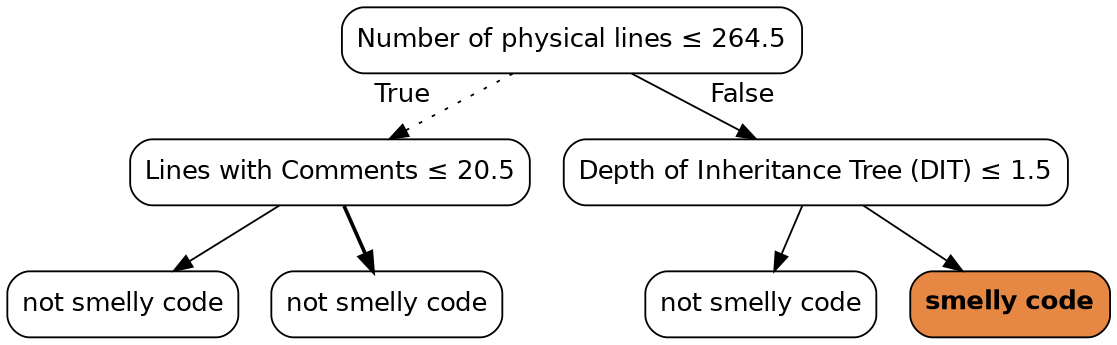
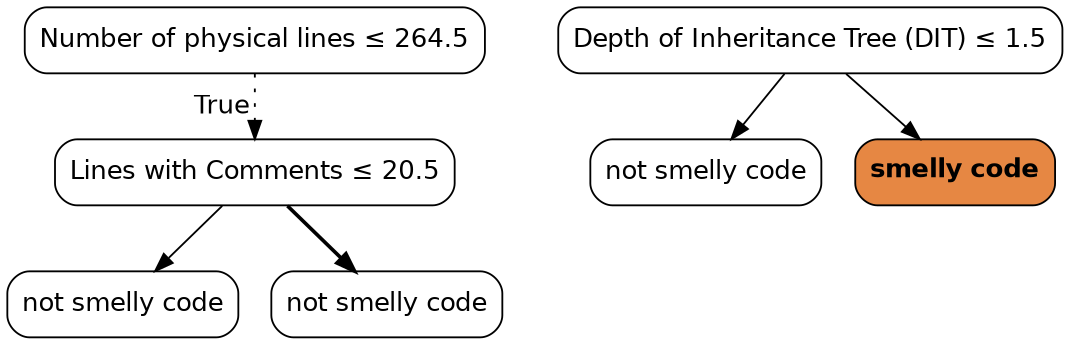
edge "Number of physical lines ≤ 264.5" -> "Depth of Inheritance Tree (DIT) ≤ 1.5": removed
